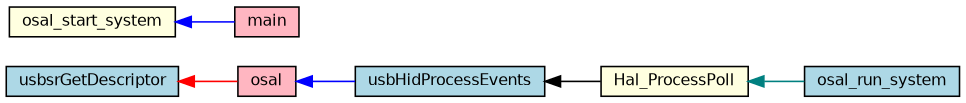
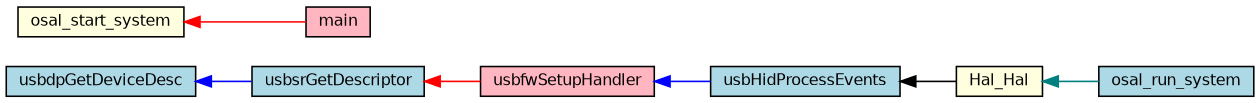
edge "main" -> "osal_start_system": color blue -> red
node "usbdpGetDeviceDesc": added
node "osal": label "osal" -> "usbfwSetupHandler"
node "Hal_ProcessPoll": label "Hal_ProcessPoll" -> "Hal_Hal"
